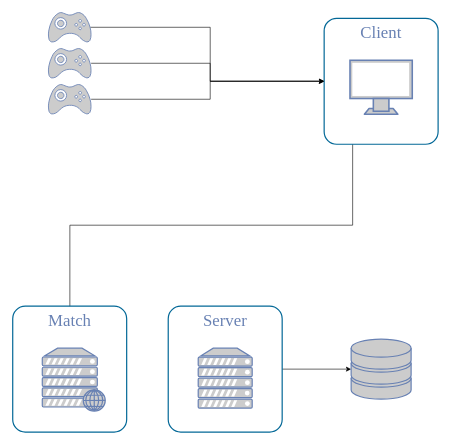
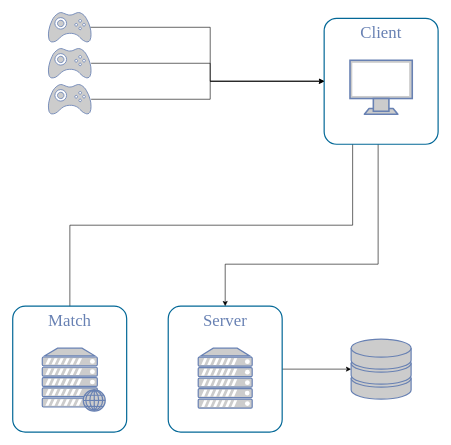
edge "Client" -> "Server": added
